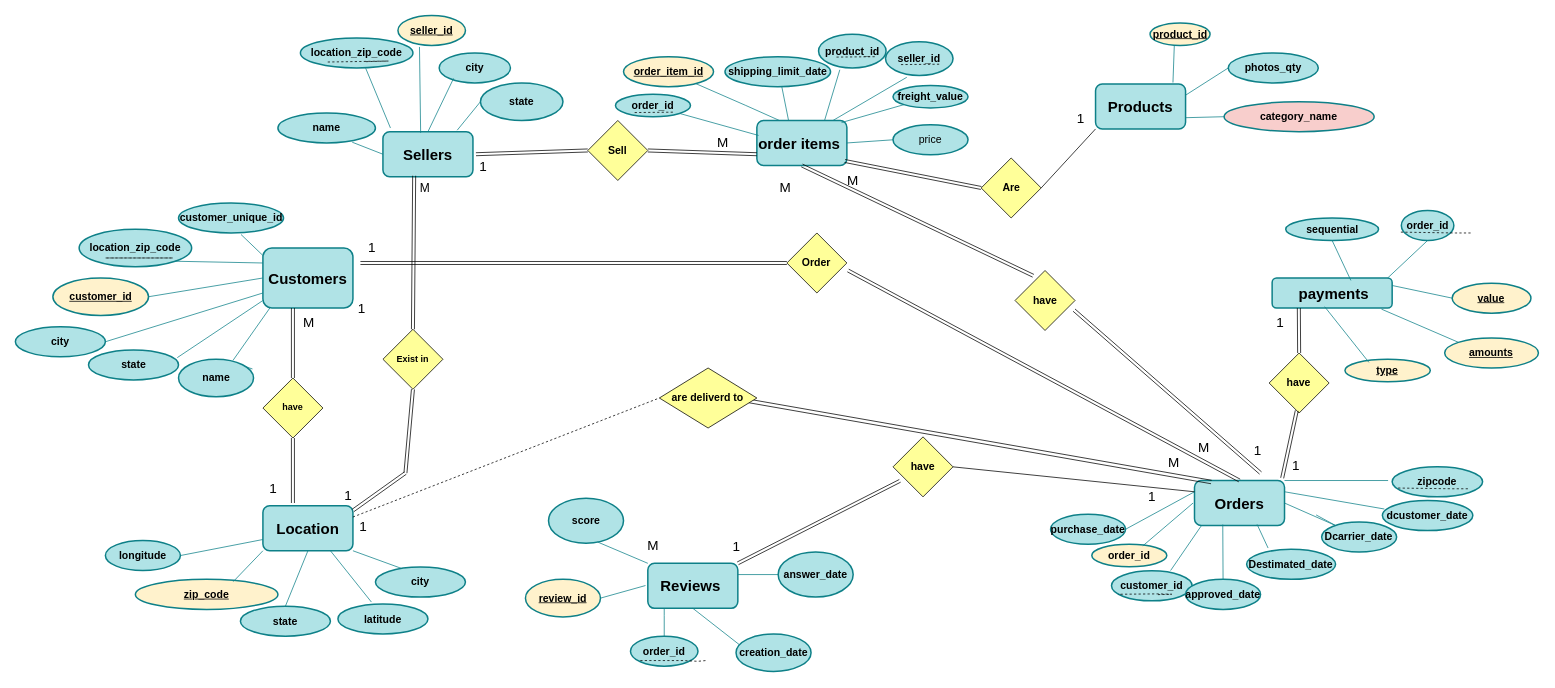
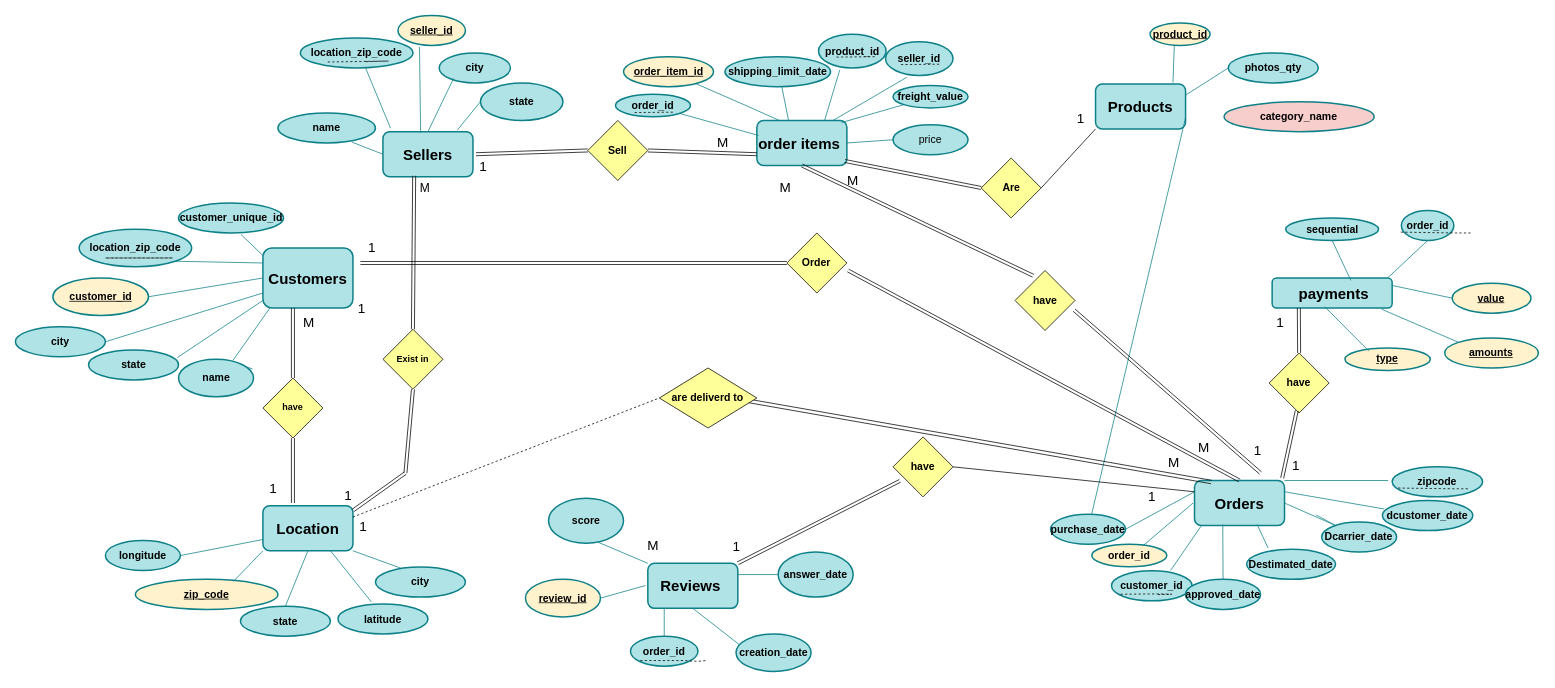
edge "Products" -- "category_name": now "Products" -- "purchase_date"
node "type": moved (1387, 370) -> (1387, 359)
